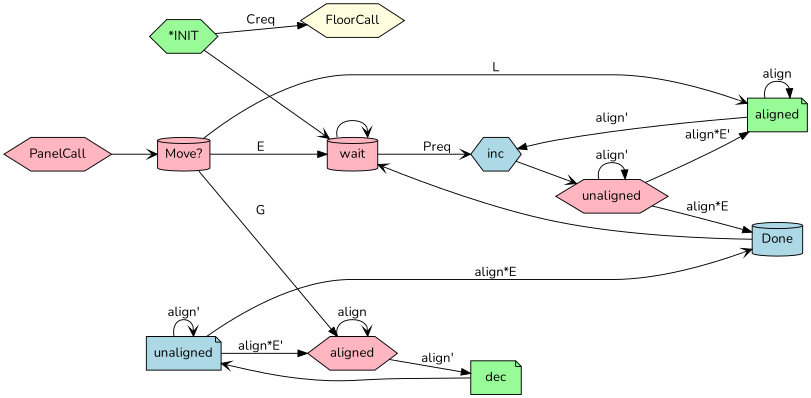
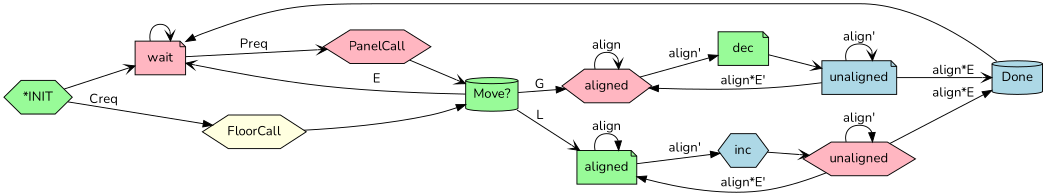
edge "FloorCall" -> "Move?": added
node "Move?": fillcolor lightpink -> palegreen
edge "Move?" -> "wait": arrowhead normal -> vee
node "wait": shape cylinder -> note
edge "wait" -> "inc": now "wait" -> "PanelCall"
edge "Done" -> "wait": arrowhead vee -> normal
